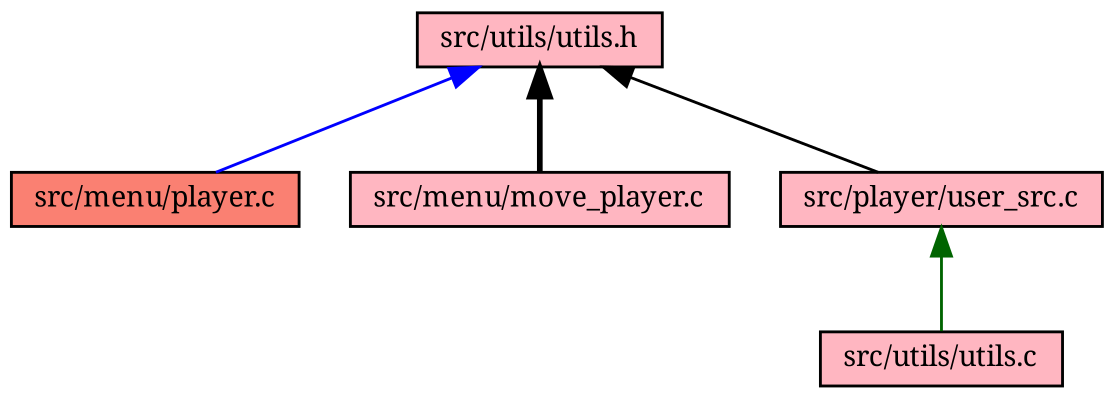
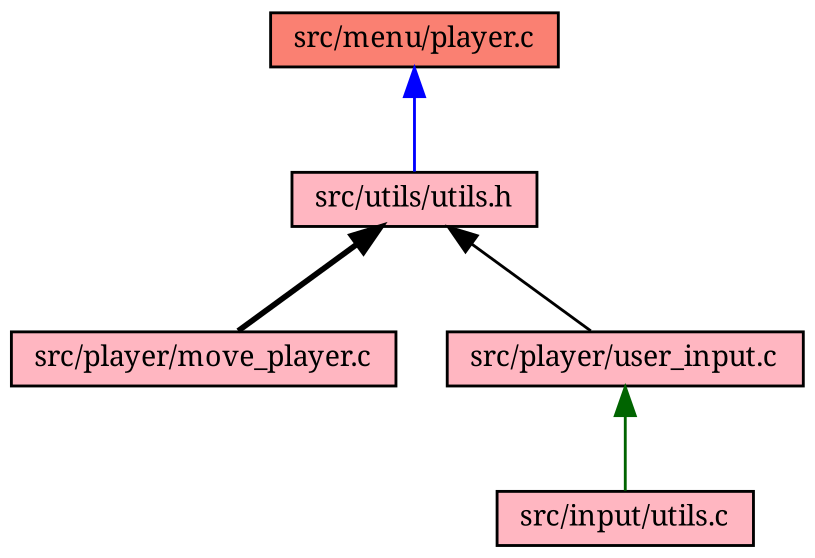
edge "src/menu/player.c" -> "src/utils/utils.h": reversed
node "src/menu/move_player.c": label "src/menu/move_player.c" -> "src/player/move_player.c"
node "src/player/user_src.c": label "src/player/user_src.c" -> "src/player/user_input.c"
node "src/utils/utils.c": label "src/utils/utils.c" -> "src/input/utils.c"
